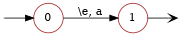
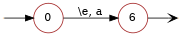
node "1": label "1" -> "6"
